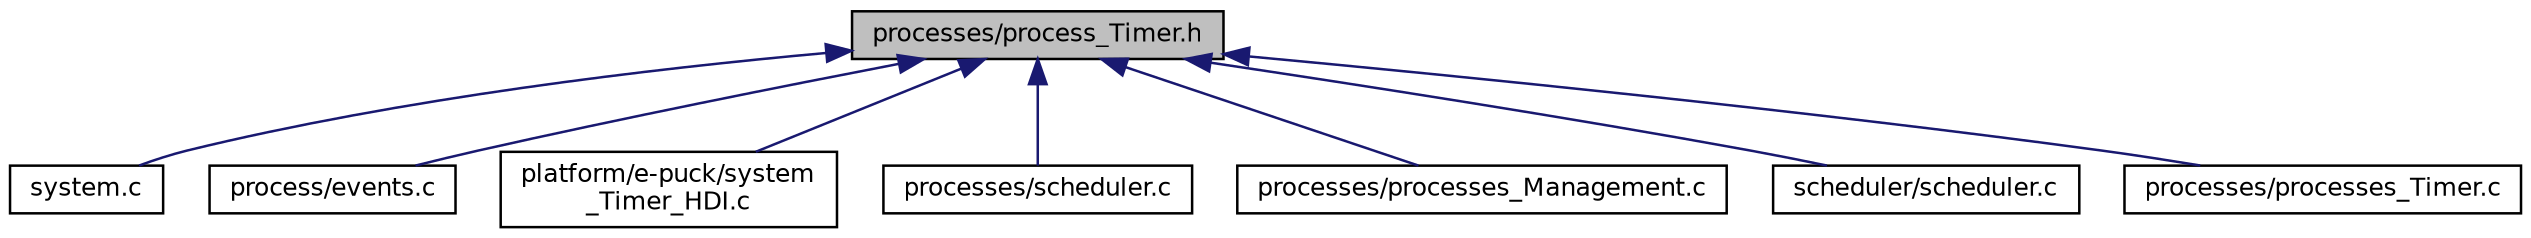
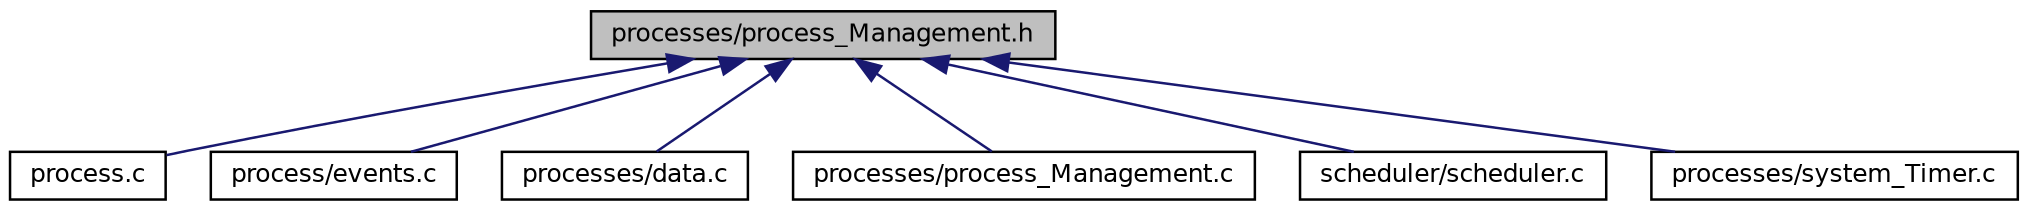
node "processes/process_Timer.h": label "processes/process_Timer.h" -> "processes/process_Management.h"
node "system.c": label "system.c" -> "process.c"
node "platform/e-puck/system _Timer_HDI.c": removed
node "processes/scheduler.c": label "processes/scheduler.c" -> "processes/data.c"
node "processes/processes_Management.c": label "processes/processes_Management.c" -> "processes/process_Management.c"
node "processes/processes_Timer.c": label "processes/processes_Timer.c" -> "processes/system_Timer.c"
